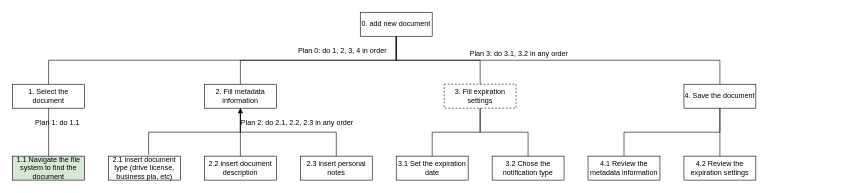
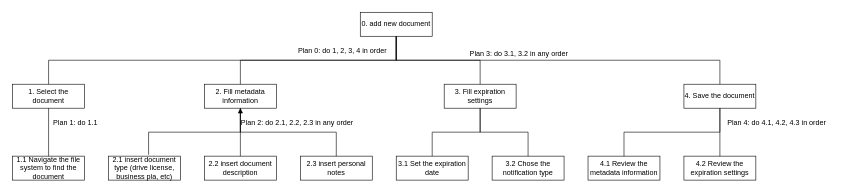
node "3. Fill expiration settings": style dashed -> solid
node "Plan 1: do 1.1": moved (57, 123) -> (75, 123)
node "Plan 4: do 4.1, 4.2, 4.3 in order": added
node "1.1 Navigate the file system to find the document": fillcolor #d5e8d4 -> #ffffff
